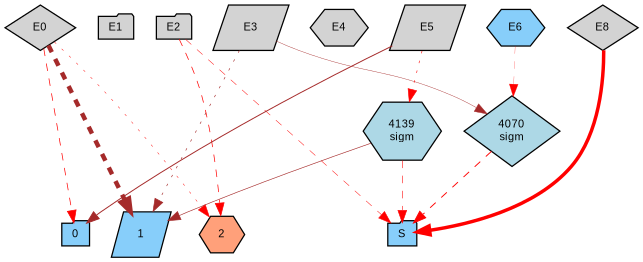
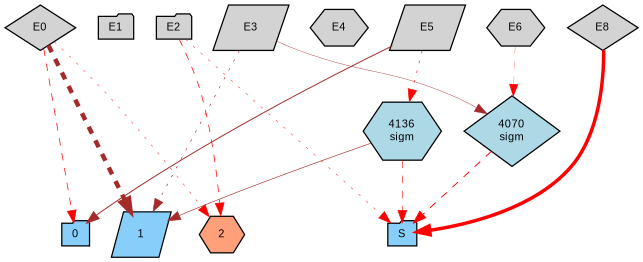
node "E6": fillcolor lightskyblue -> lightgray
edge "E2" -> "S": style dashed -> dotted
node "4139 sigm": label "4139 sigm" -> "4136 sigm"
